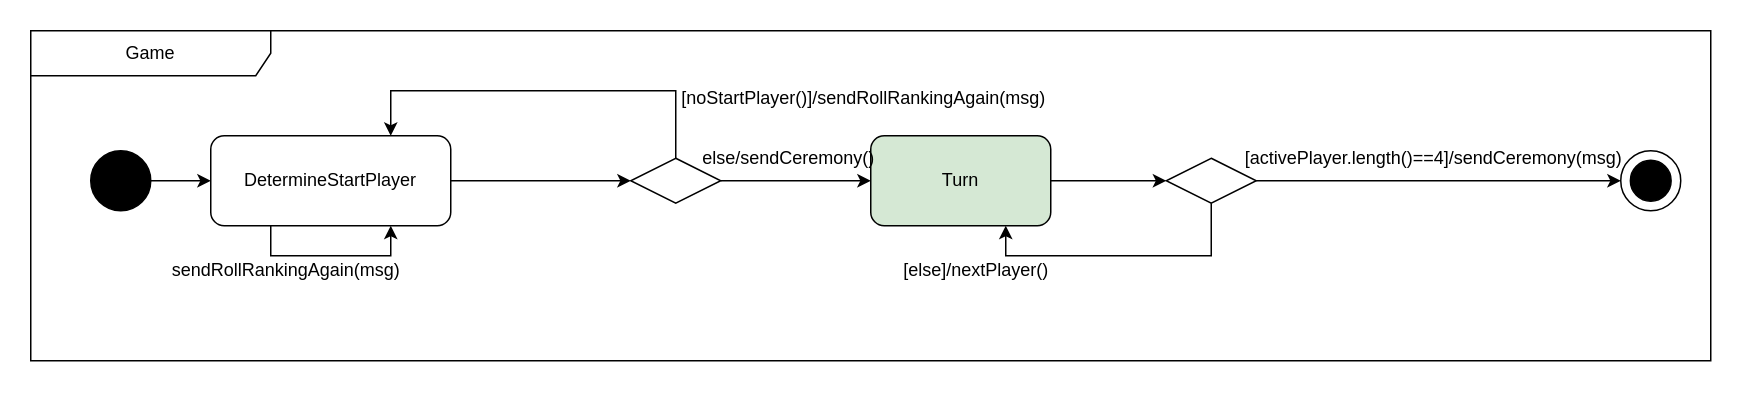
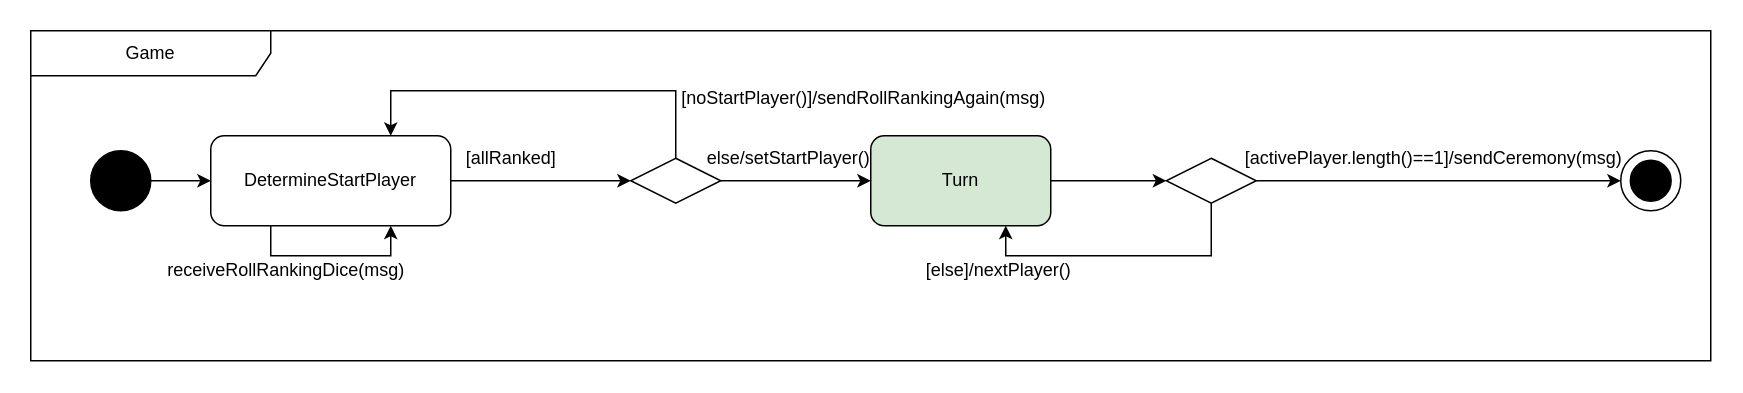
node "[allRanked]": added
node "else/sendCeremony()": label "else/sendCeremony()" -> "else/setStartPlayer()"
node "[activePlayer.length()==4]/sendCeremony(msg)": label "[activePlayer.length()==4]/sendCeremony(msg)" -> "[activePlayer.length()==1]/sendCeremony(msg)"
node "sendRollRankingAgain(msg)": label "sendRollRankingAgain(msg)" -> "receiveRollRankingDice(msg)"
node "[else]/nextPlayer()": moved (976, 271) -> (998, 271)
